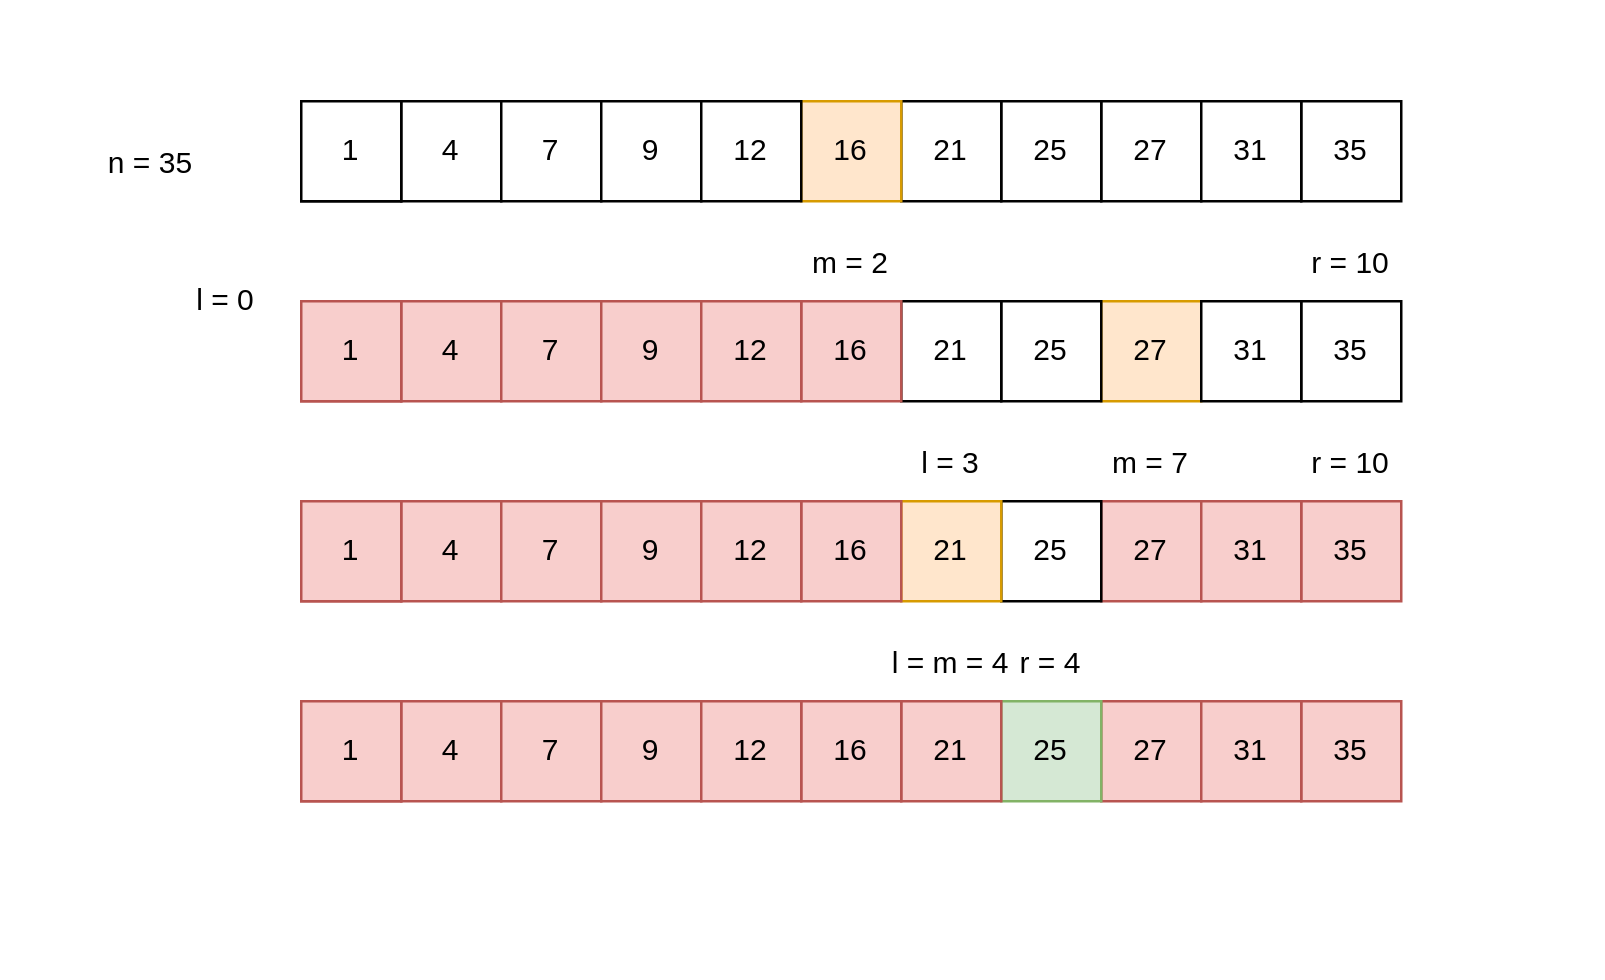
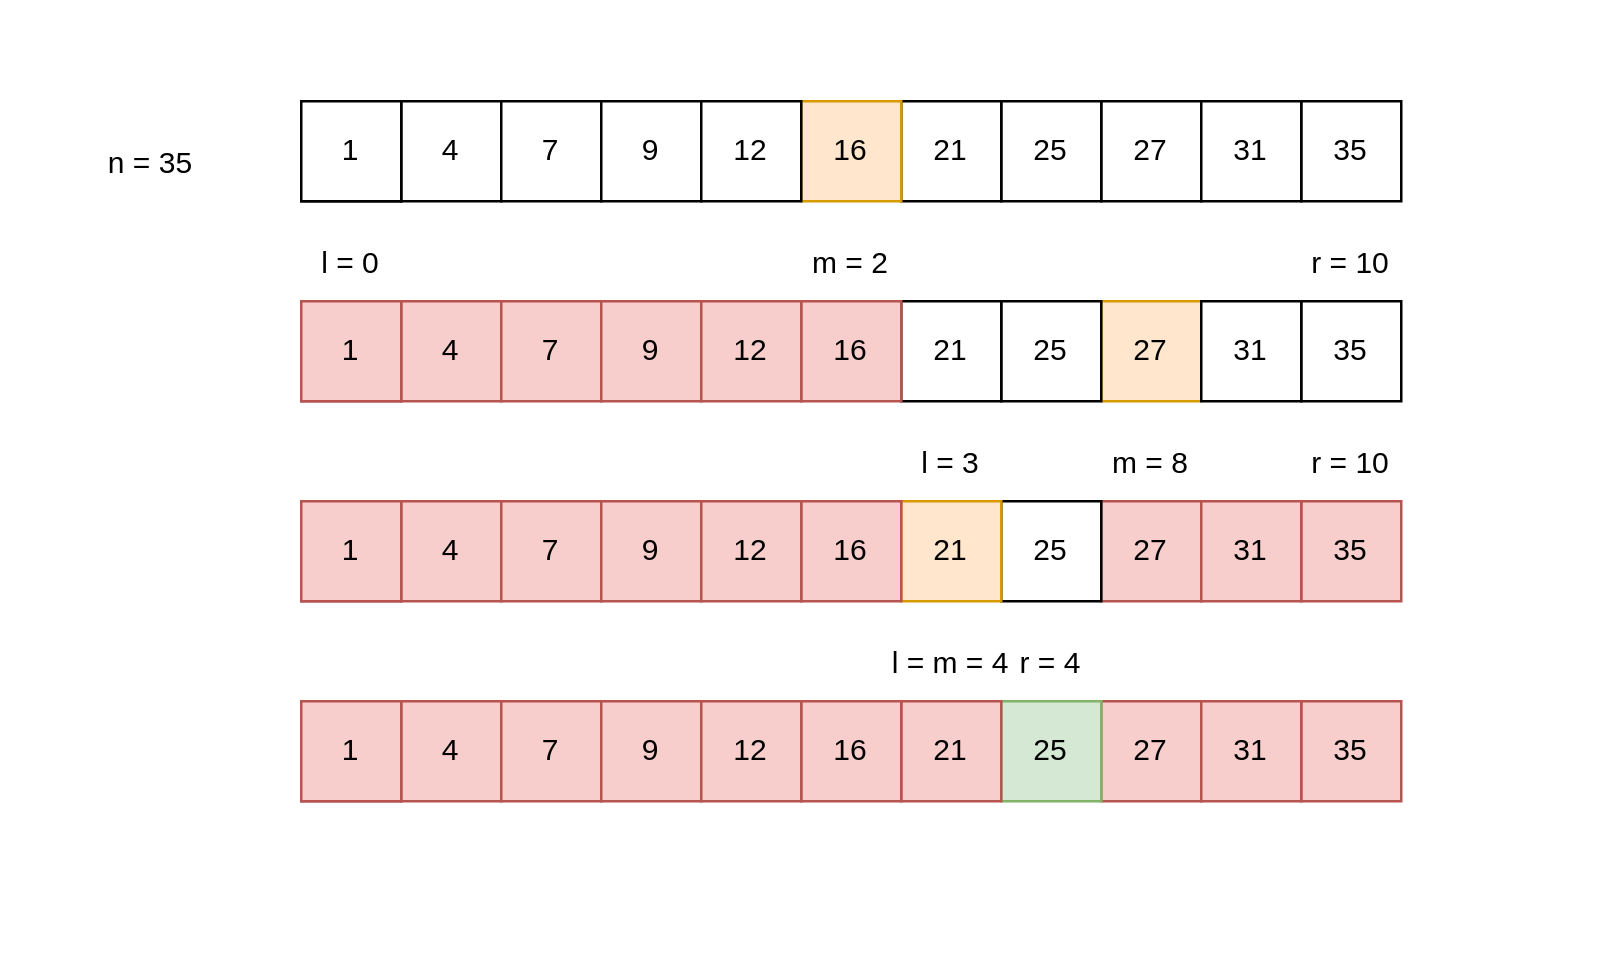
node "l = 0": moved (226, 301) -> (351, 264)
node "m = 7": label "m = 7" -> "m = 8"
